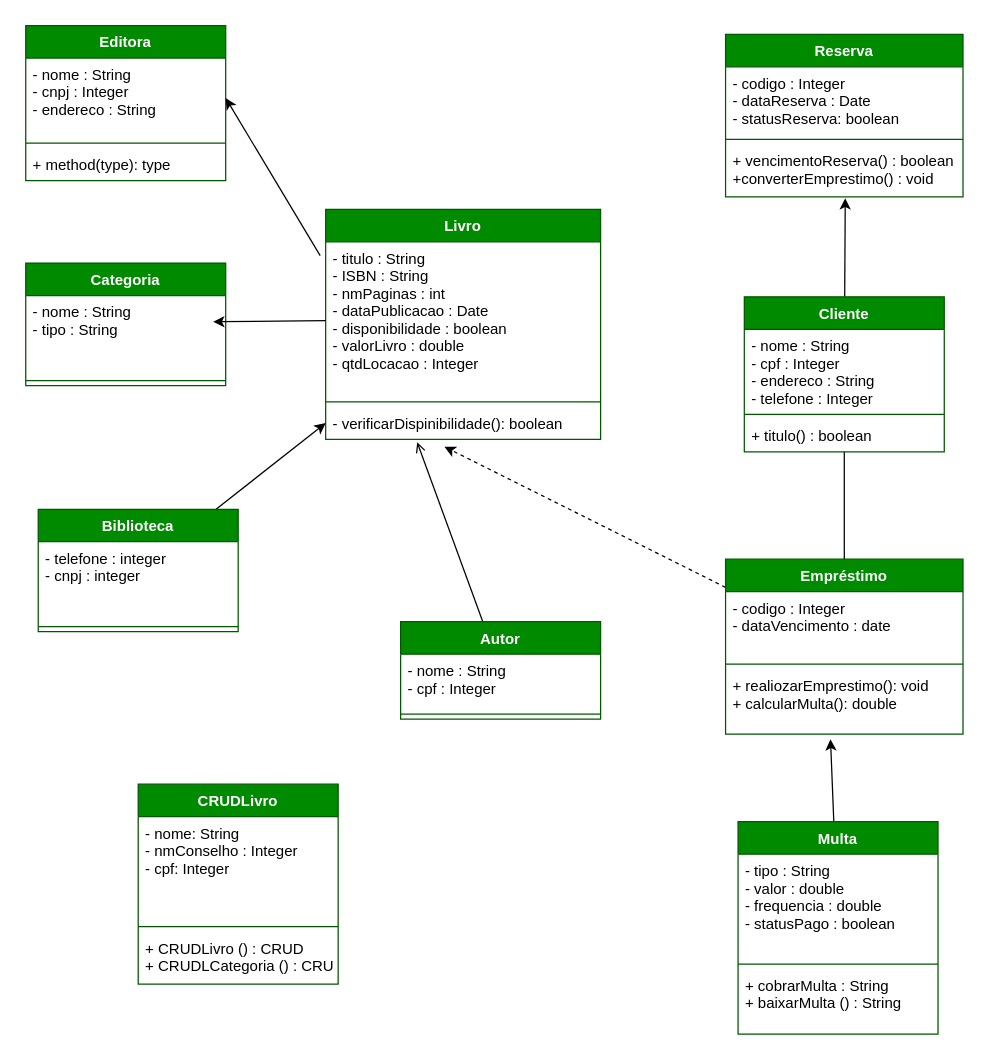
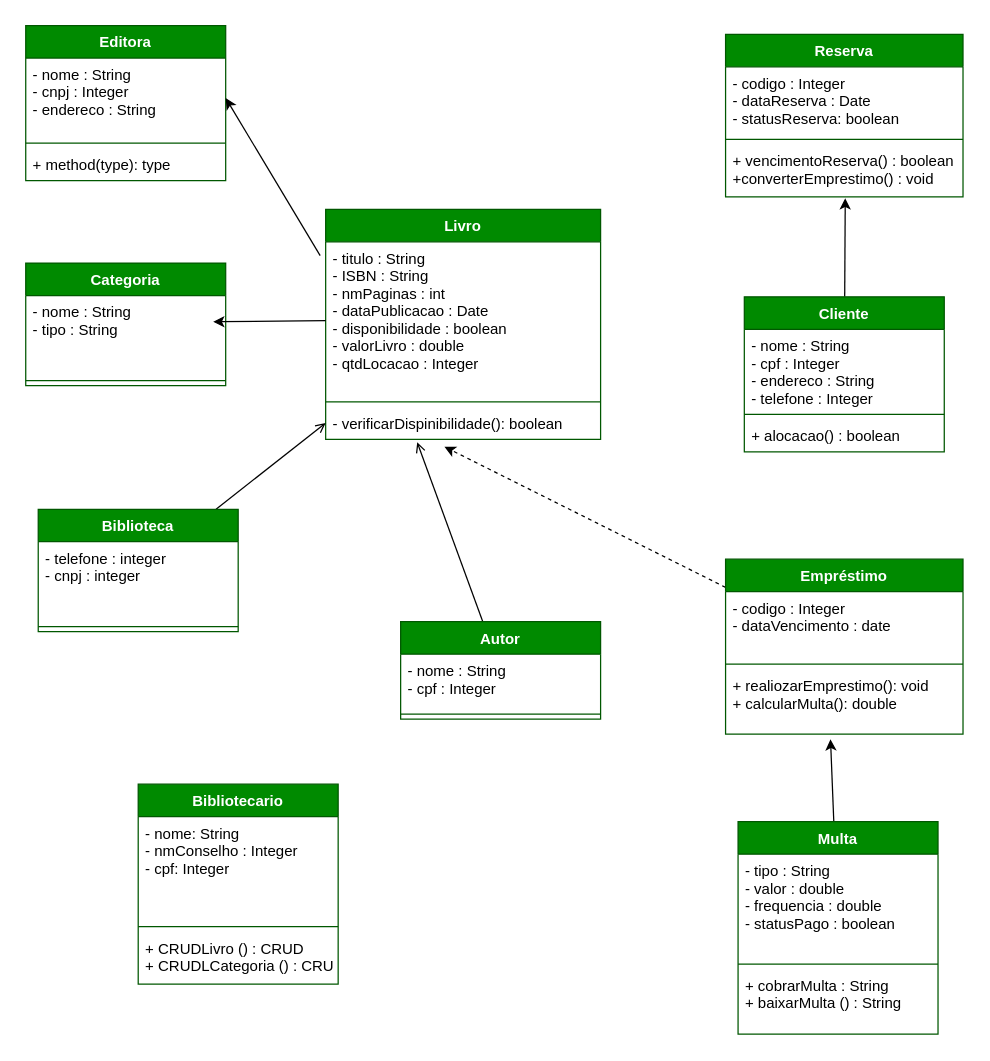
edge "Biblioteca" -> "- verificarDispinibilidade(): boolean": arrowhead classic -> open
node "+ titulo() : boolean": label "+ titulo() : boolean" -> "+ alocacao() : boolean"
edge "Cliente" -> "- codigo : Integer - dataVencimento : date": removed
node "CRUDLivro": label "CRUDLivro" -> "Bibliotecario"
